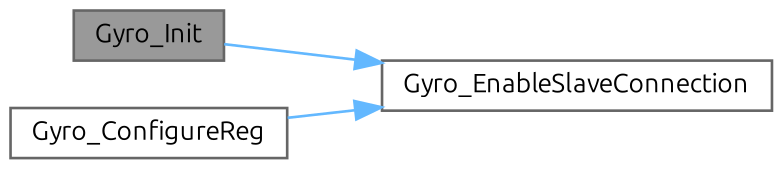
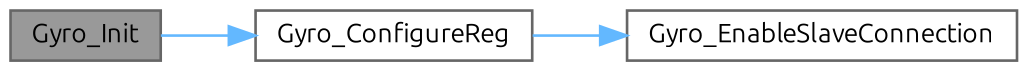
edge "Gyro_Init" -> "Gyro_EnableSlaveConnection": now "Gyro_Init" -> "Gyro_ConfigureReg"
